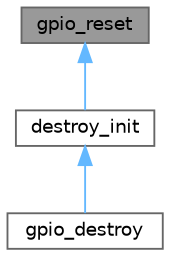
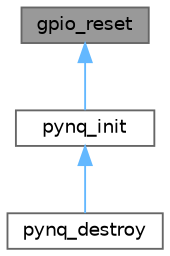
node "destroy_init": label "destroy_init" -> "pynq_init"
node "gpio_destroy": label "gpio_destroy" -> "pynq_destroy"
